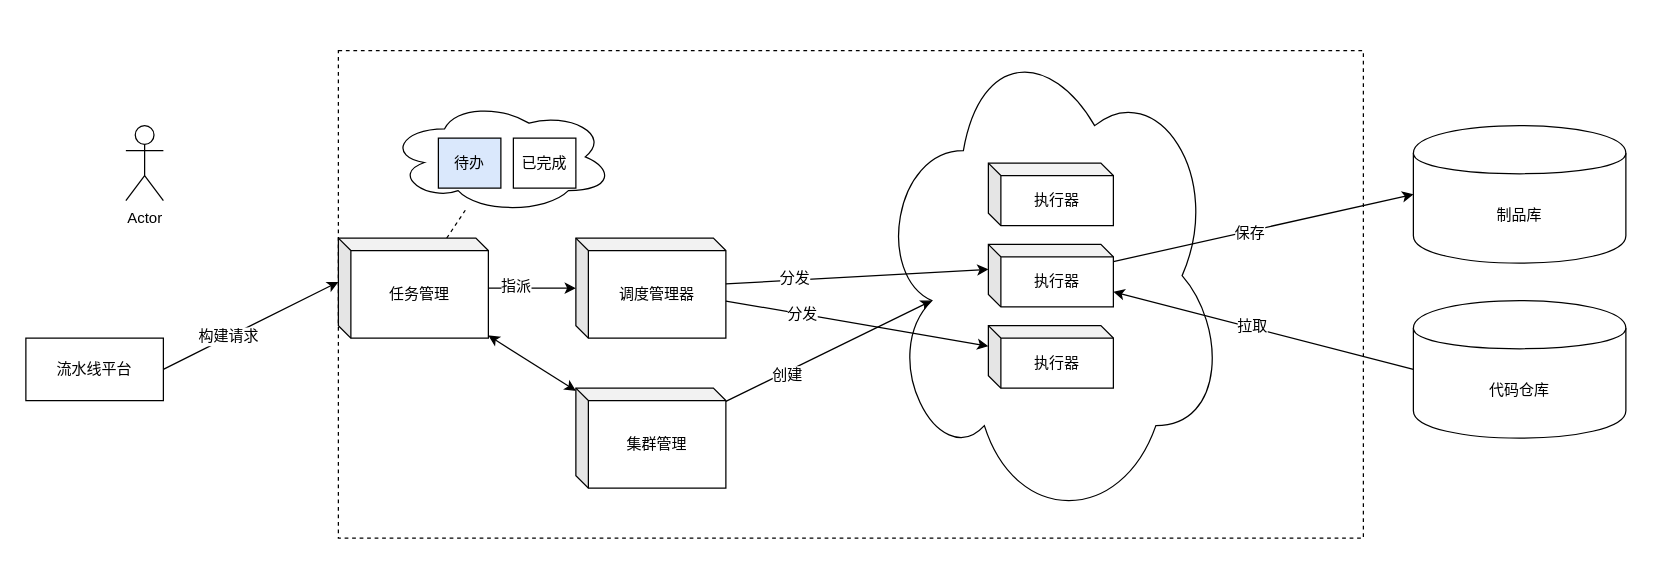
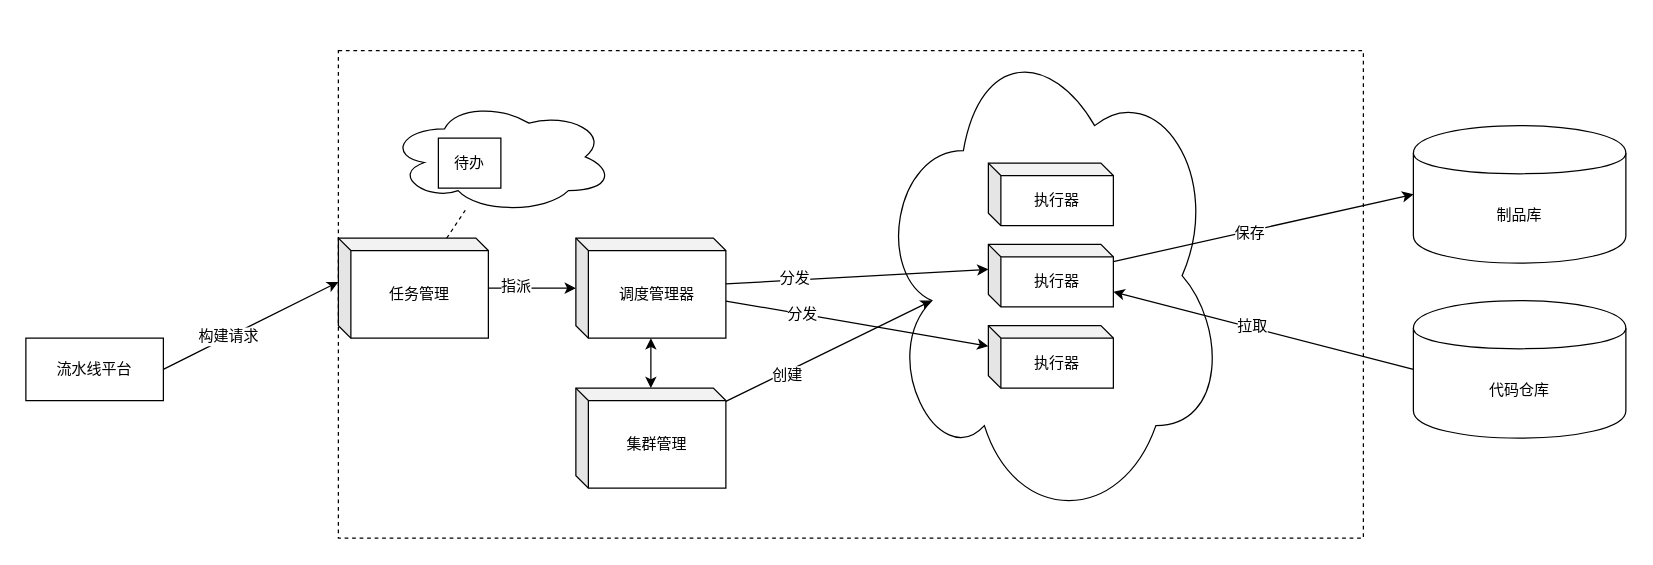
node "Actor": removed
node "待办": fillcolor #dae8fc -> #ffffff
node "已完成": removed
edge "任务管理" -- "集群管理": now "调度管理器" -- "集群管理"
